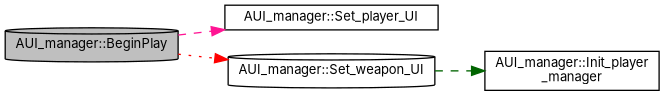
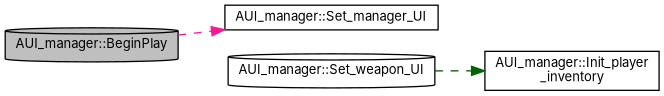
node "AUI_manager::Set_player_UI": label "AUI_manager::Set_player_UI" -> "AUI_manager::Set_manager_UI"
edge "AUI_manager::BeginPlay" -> "AUI_manager::Set_weapon_UI": removed
node "AUI_manager::Init_player _manager": label "AUI_manager::Init_player _manager" -> "AUI_manager::Init_player _inventory"
